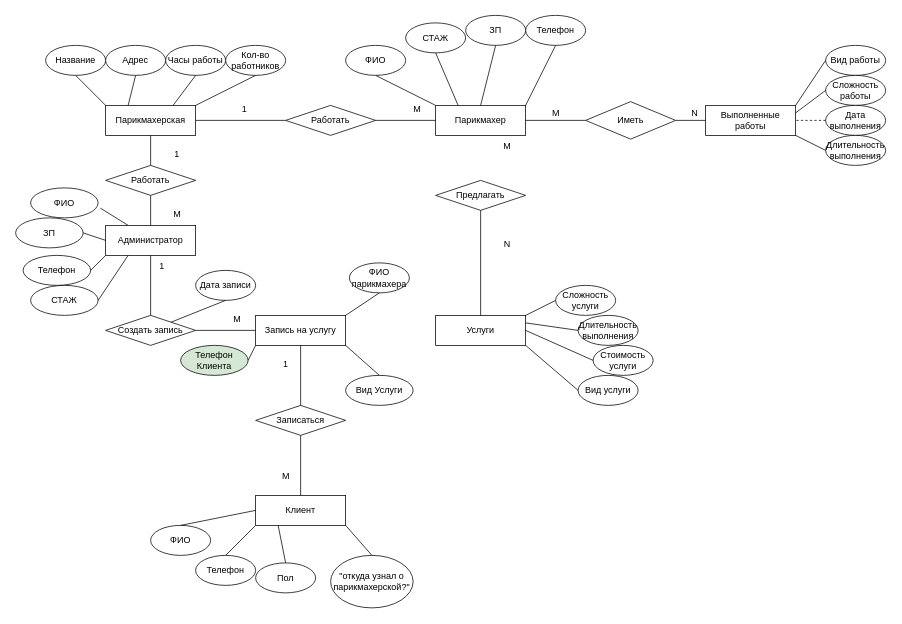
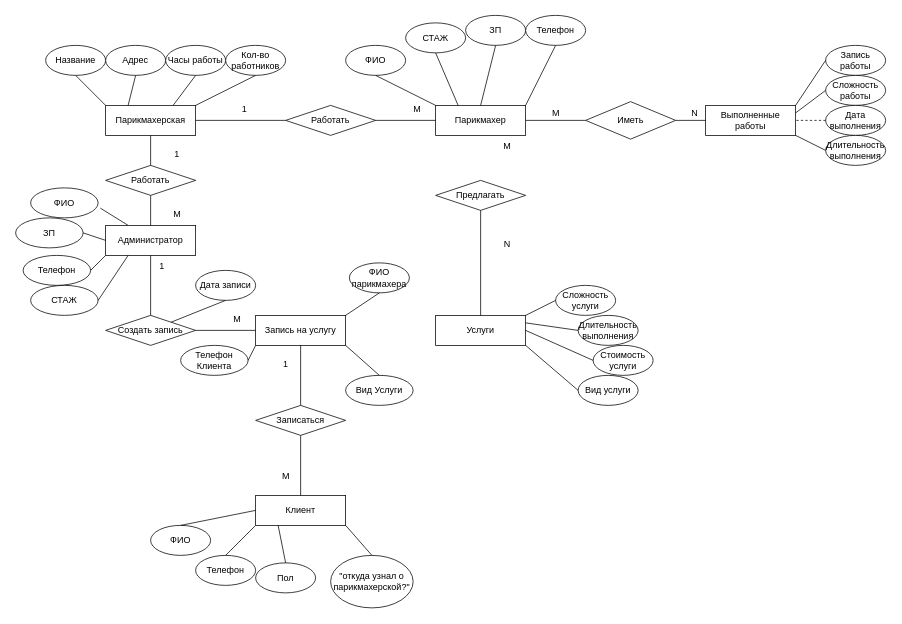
node "Вид работы": label "Вид работы" -> "Запись работы"
node "Телефон Клиента": fillcolor #d5e8d4 -> #ffffff
